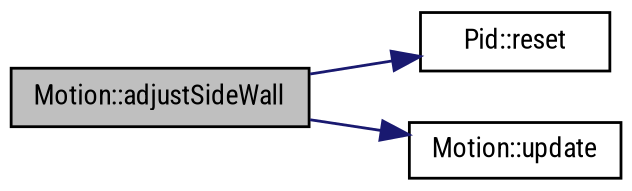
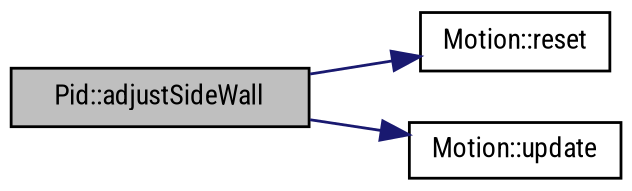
node "Pid::reset": label "Pid::reset" -> "Motion::reset"
node "Motion::adjustSideWall": label "Motion::adjustSideWall" -> "Pid::adjustSideWall"
